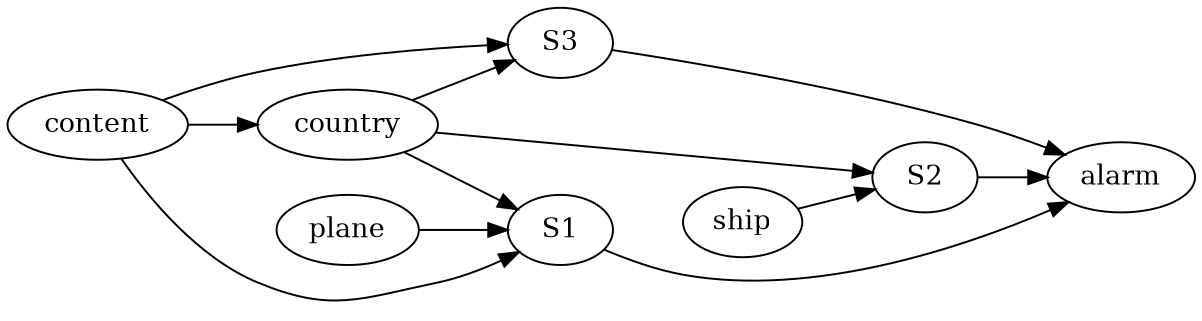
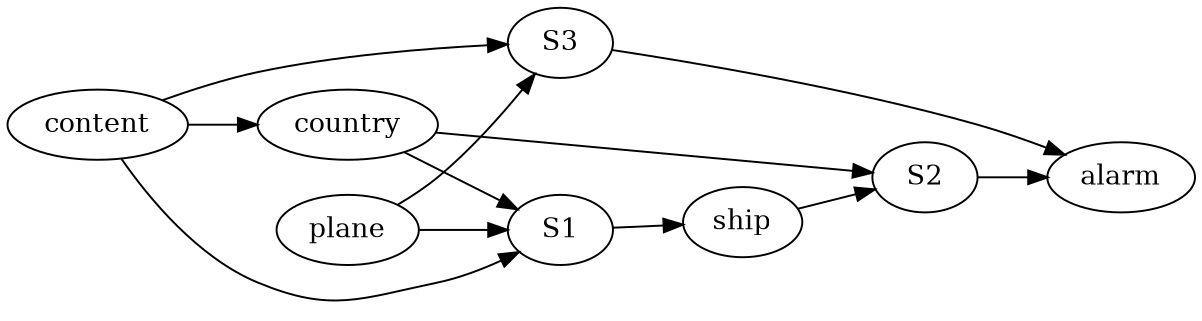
edge "country" -> "S3": now "plane" -> "S3"
edge "S1" -> "alarm": now "S1" -> "ship"
